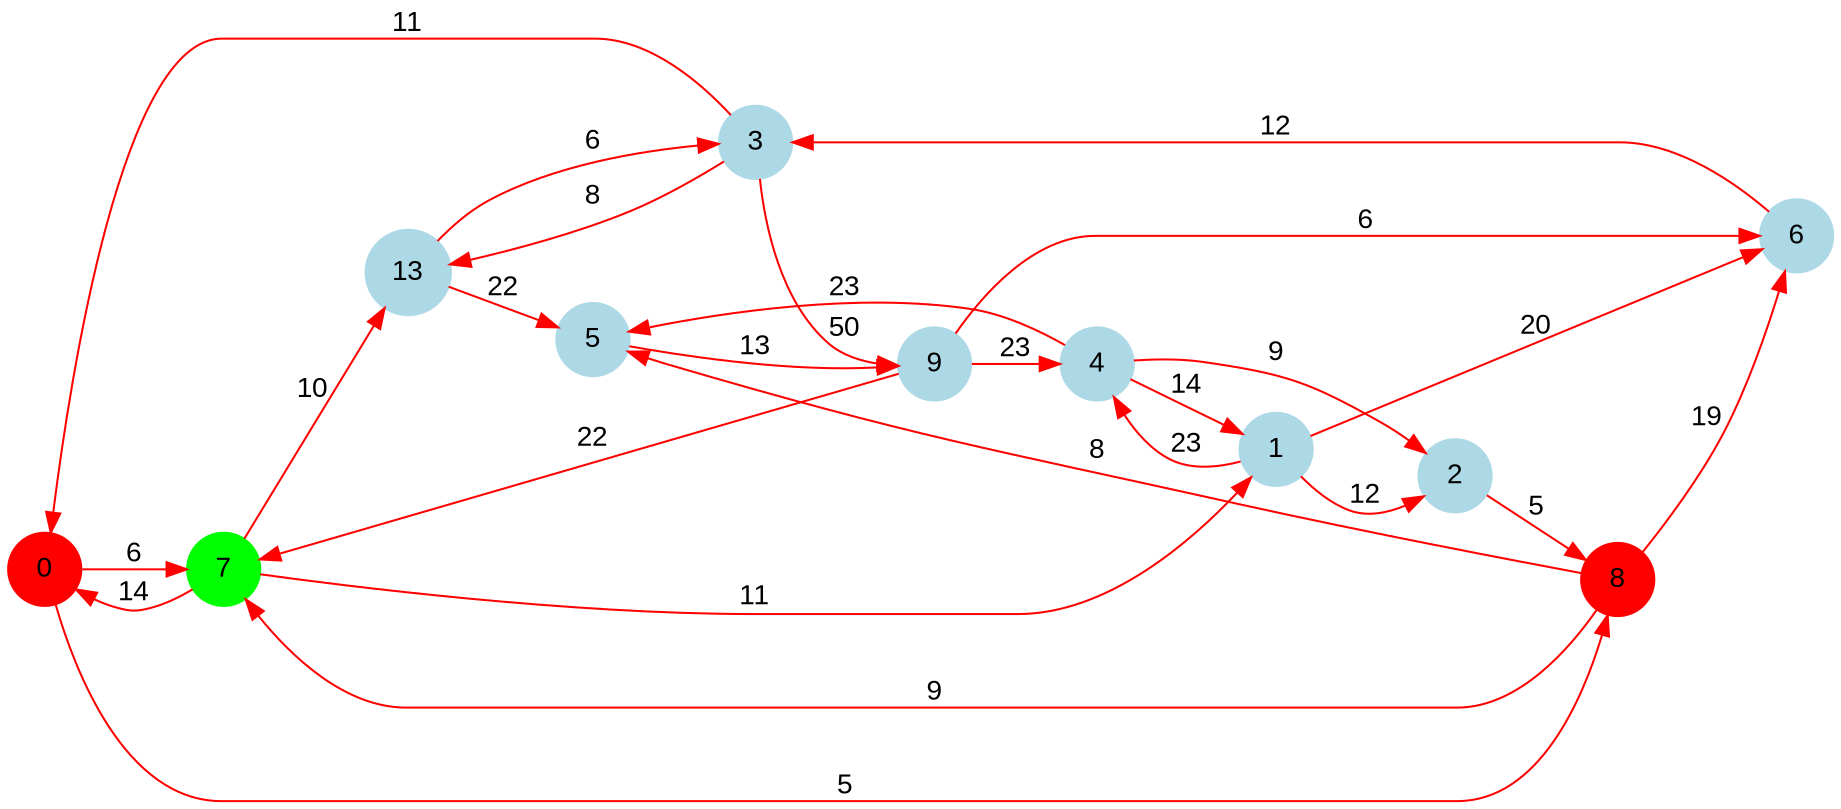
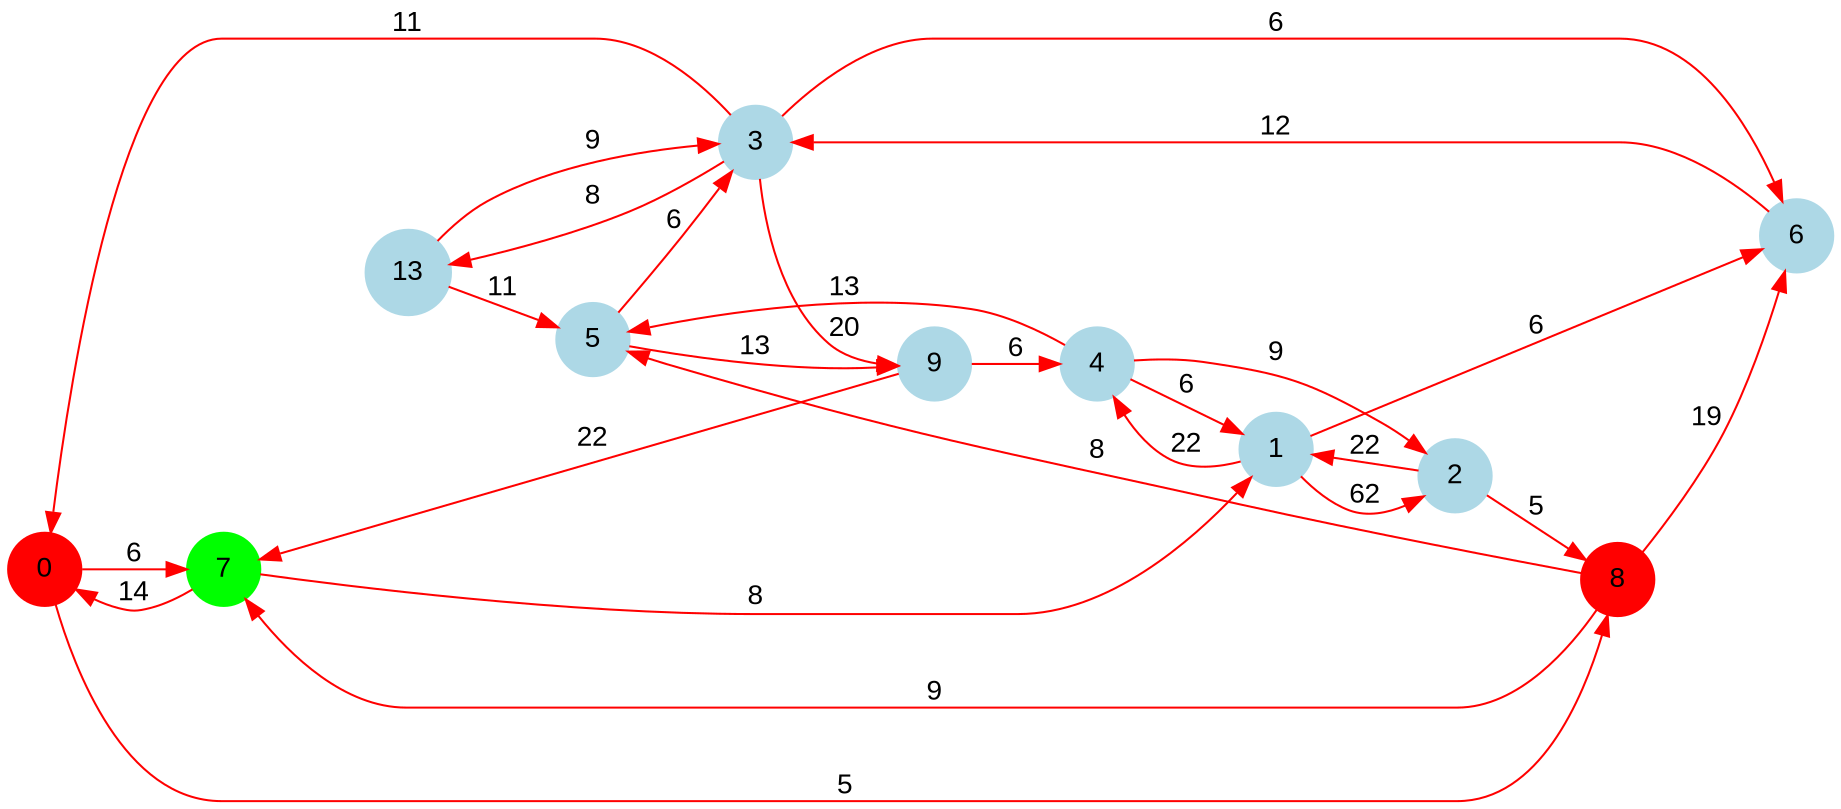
edge "13" -> "3": label "6" -> "9"
edge "9" -> "6": now "3" -> "6"
edge "5" -> "3": added, label "6"
edge "13" -> "5": label "22" -> "11"
edge "4" -> "5": label "23" -> "13"
edge "1" -> "6": label "20" -> "6"
edge "3" -> "9": label "50" -> "20"
edge "9" -> "4": label "23" -> "6"
edge "4" -> "1": label "14" -> "6"
edge "7" -> "13": removed, label "10"
edge "1" -> "4": label "23" -> "22"
edge "2" -> "1": added, label "22"
edge "1" -> "2": label "12" -> "62"
edge "7" -> "1": label "11" -> "8"
